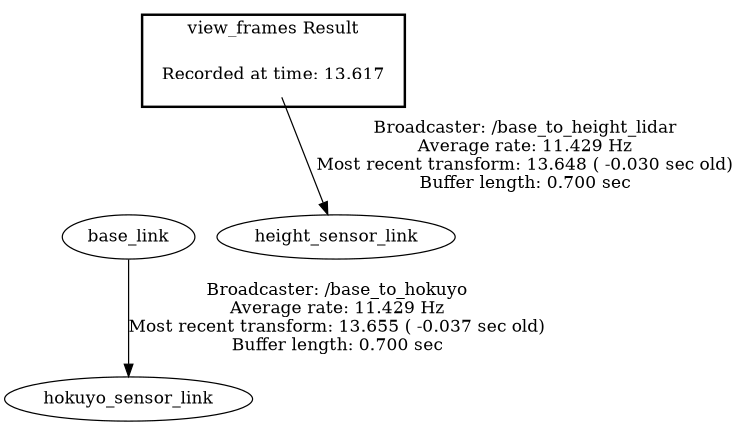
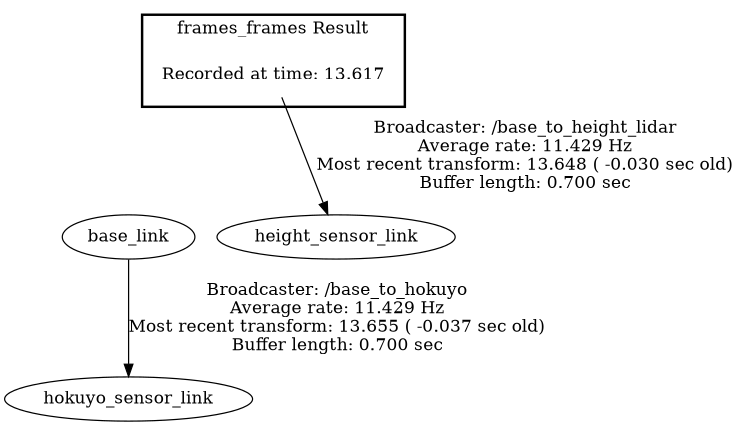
cluster "view_frames Result": label "view_frames Result" -> "frames_frames Result"
